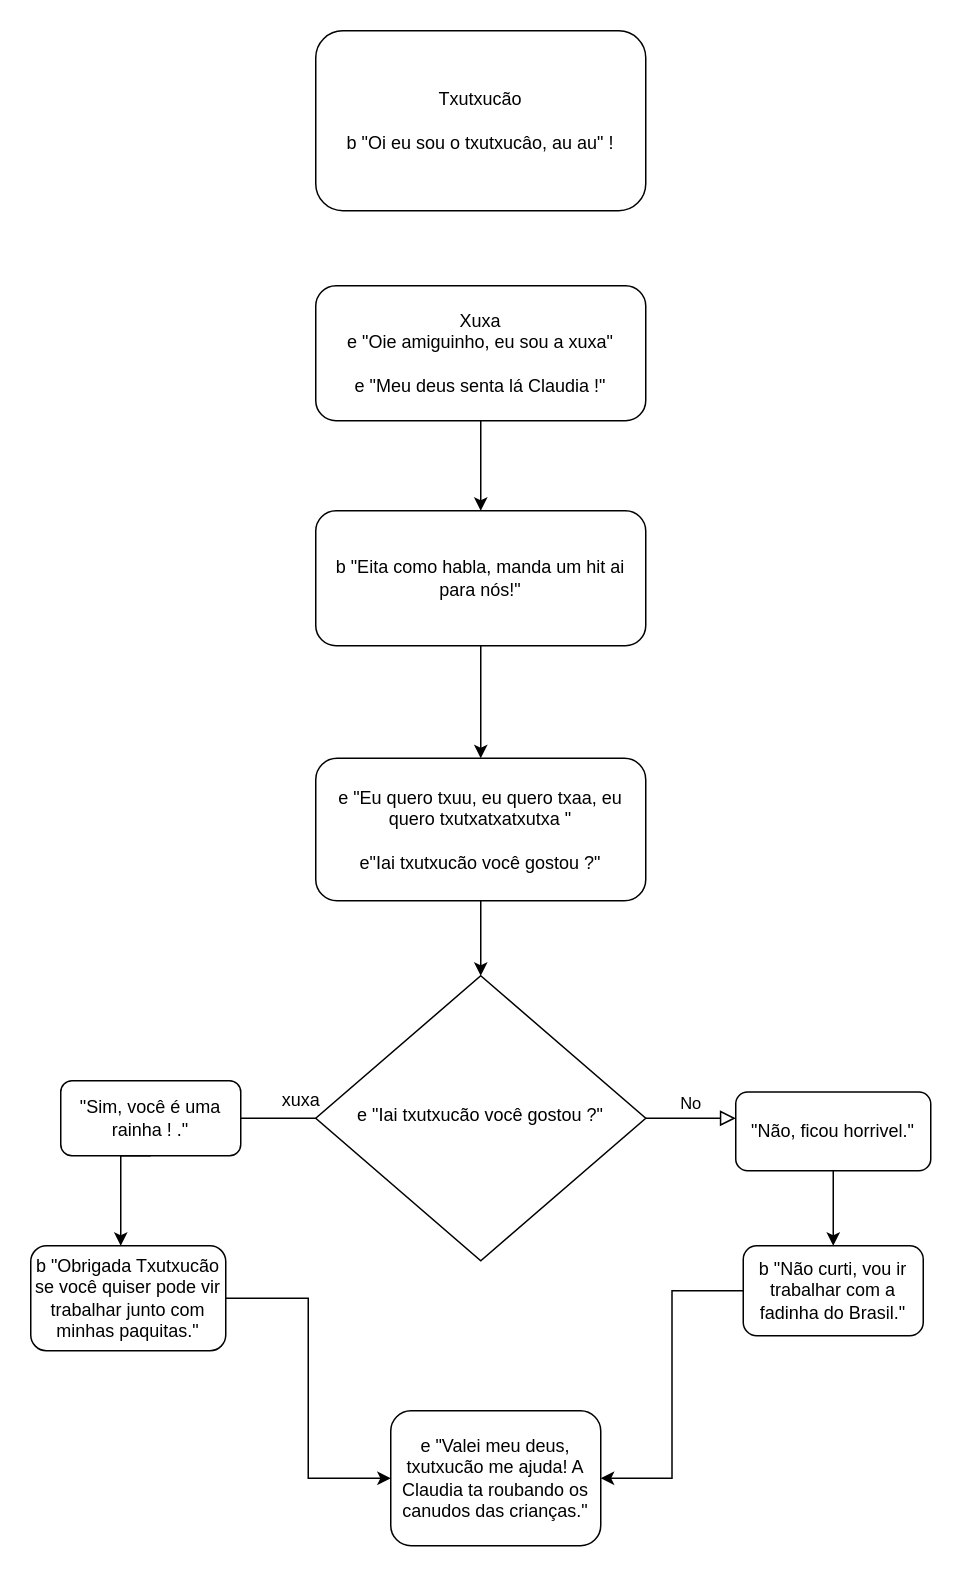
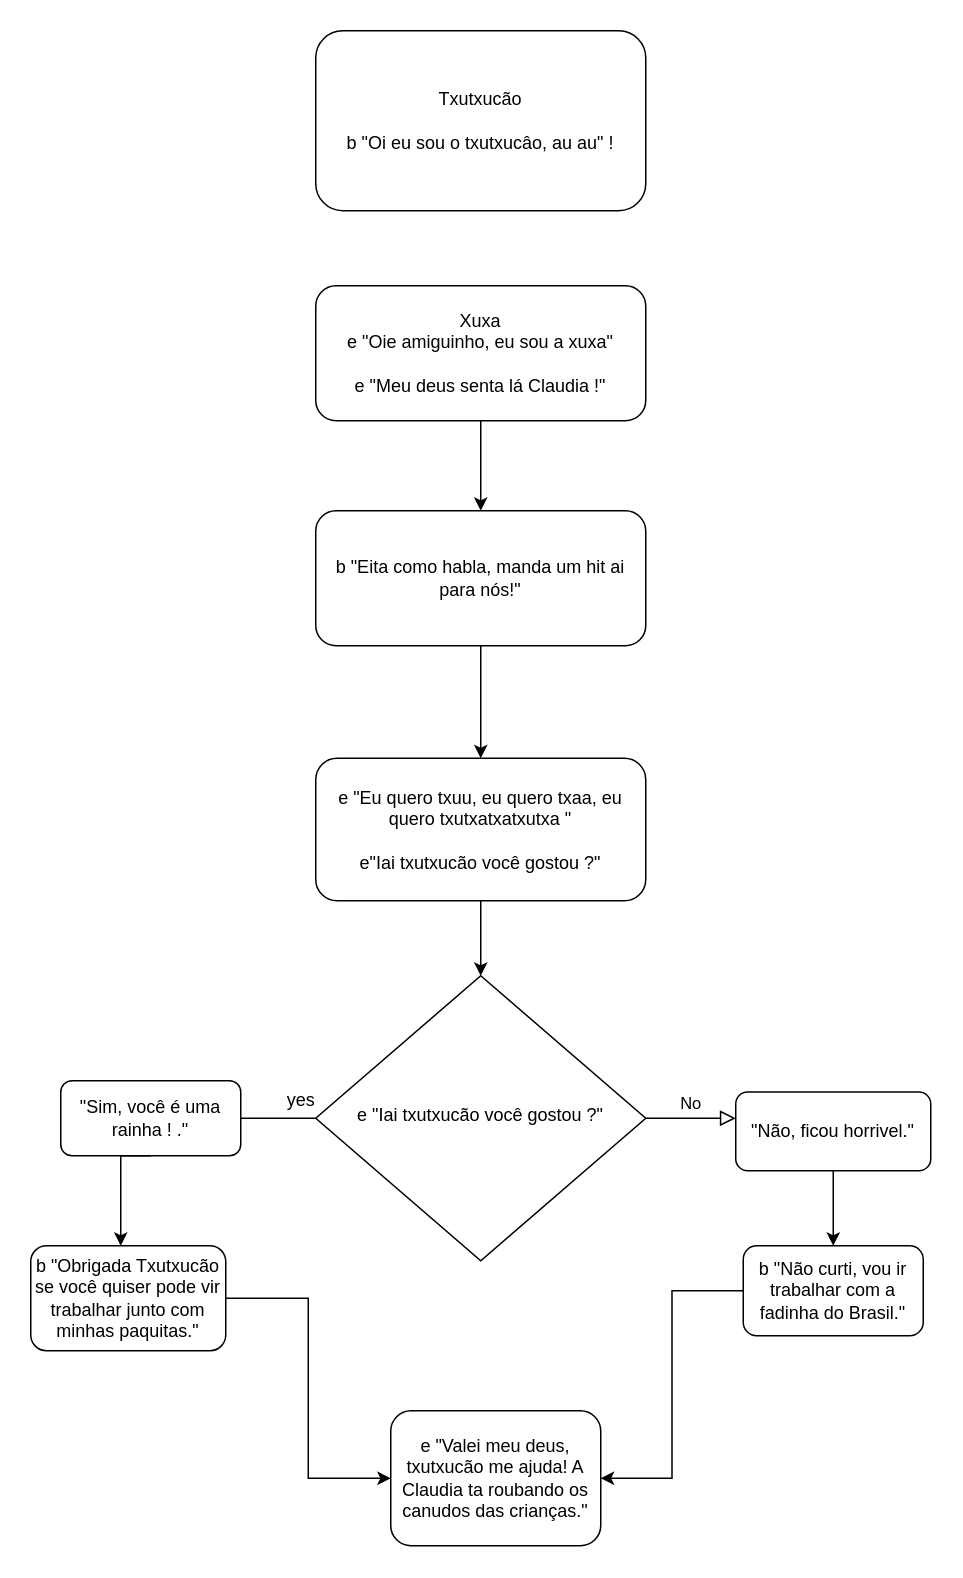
node "xuxa": label "xuxa" -> "yes"
